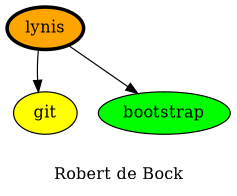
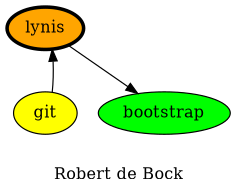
edge "lynis" -> "git": reversed
